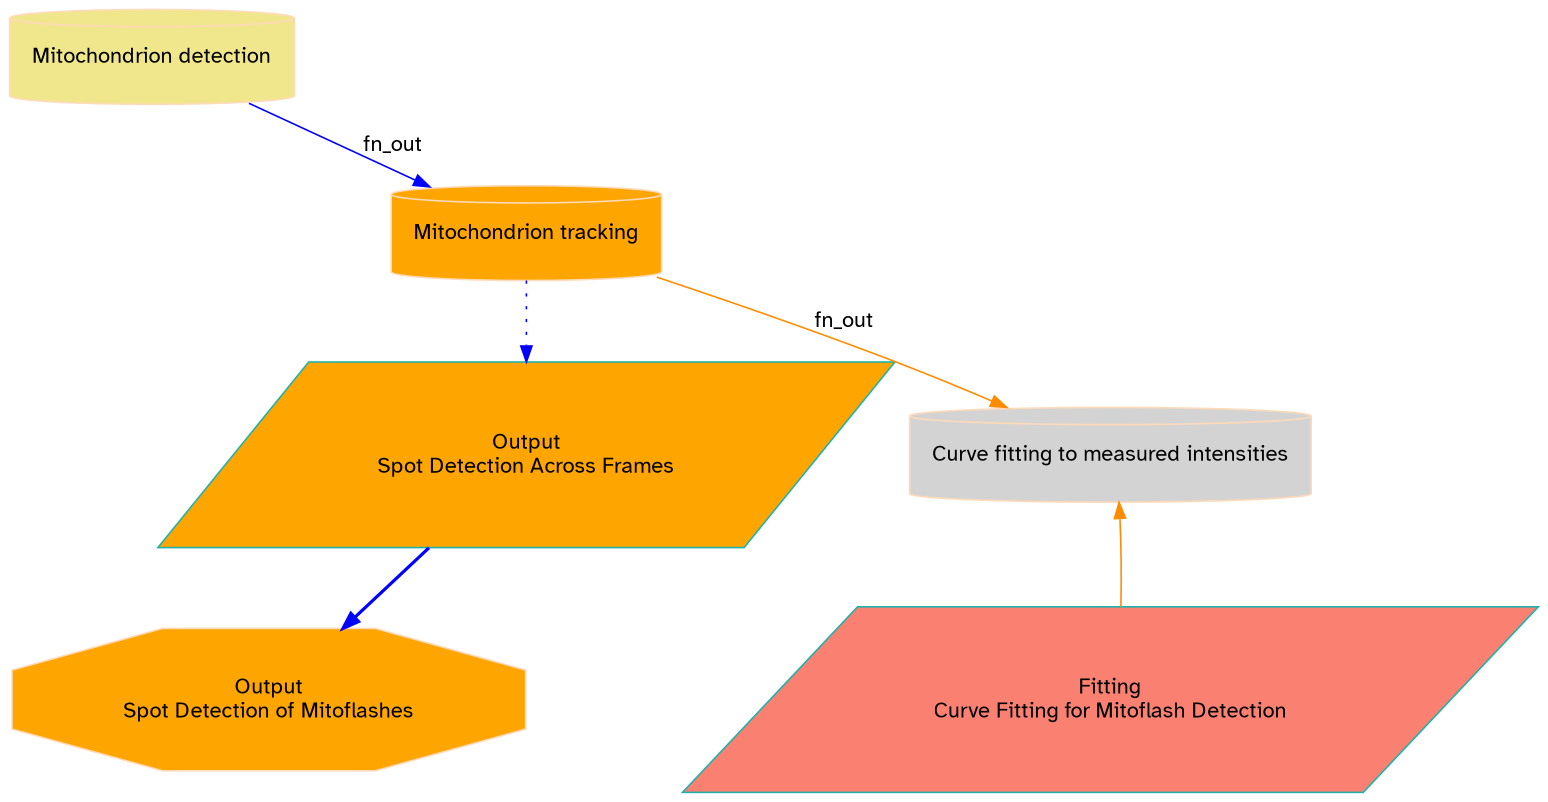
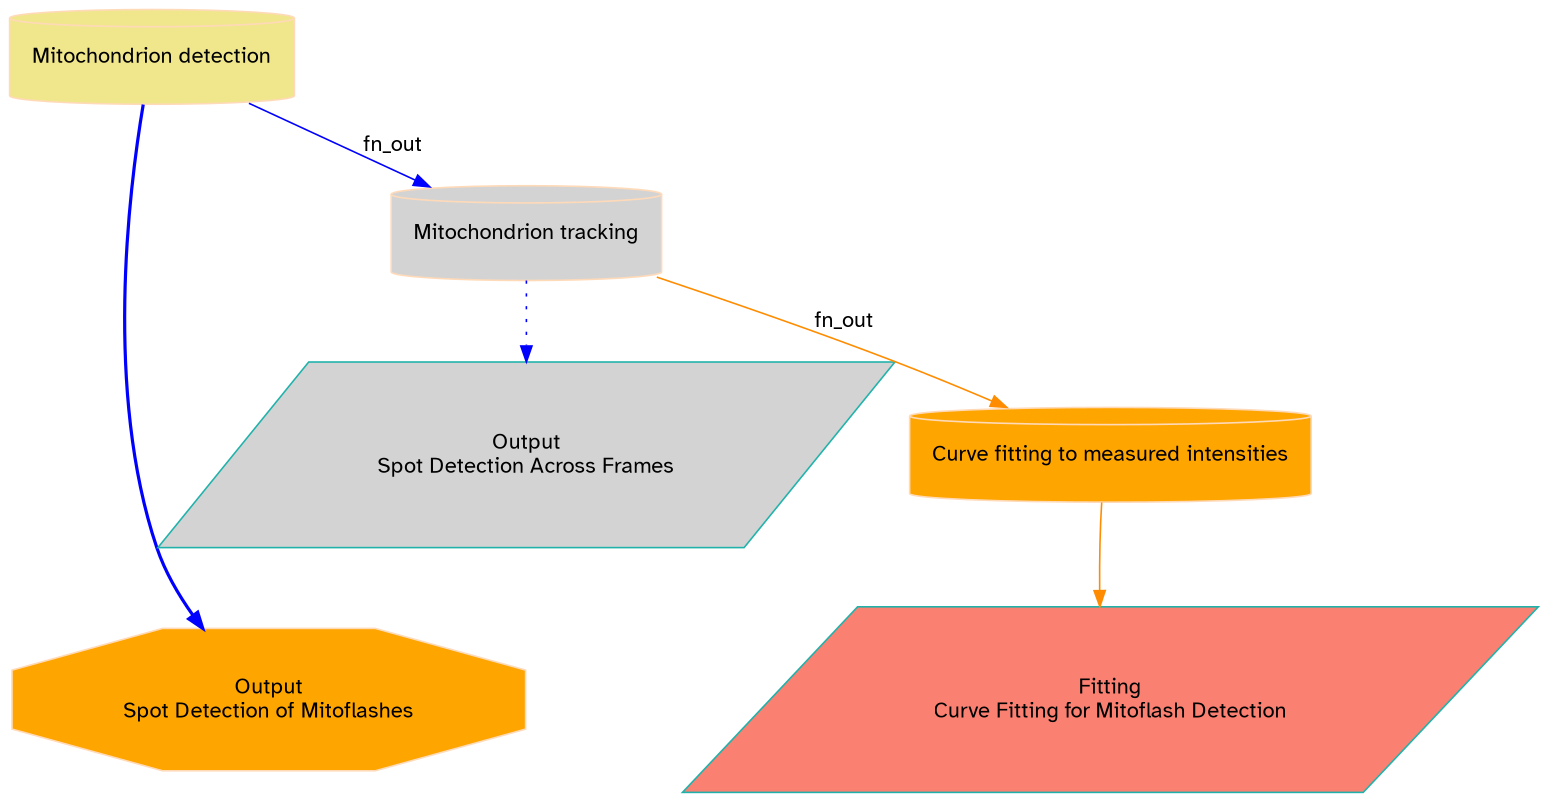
node "Mitochondrion tracking": fillcolor orange -> lightgrey
node "Output Spot Detection Across Frames": fillcolor orange -> lightgrey
node "Curve fitting to measured intensities": fillcolor lightgrey -> orange
edge "Fitting Curve Fitting for Mitoflash Detection" -> "Curve fitting to measured intensities": reversed
edge "Output Spot Detection Across Frames" -> "Output Spot Detection of Mitoflashes": now "Mitochondrion detection" -> "Output Spot Detection of Mitoflashes"
